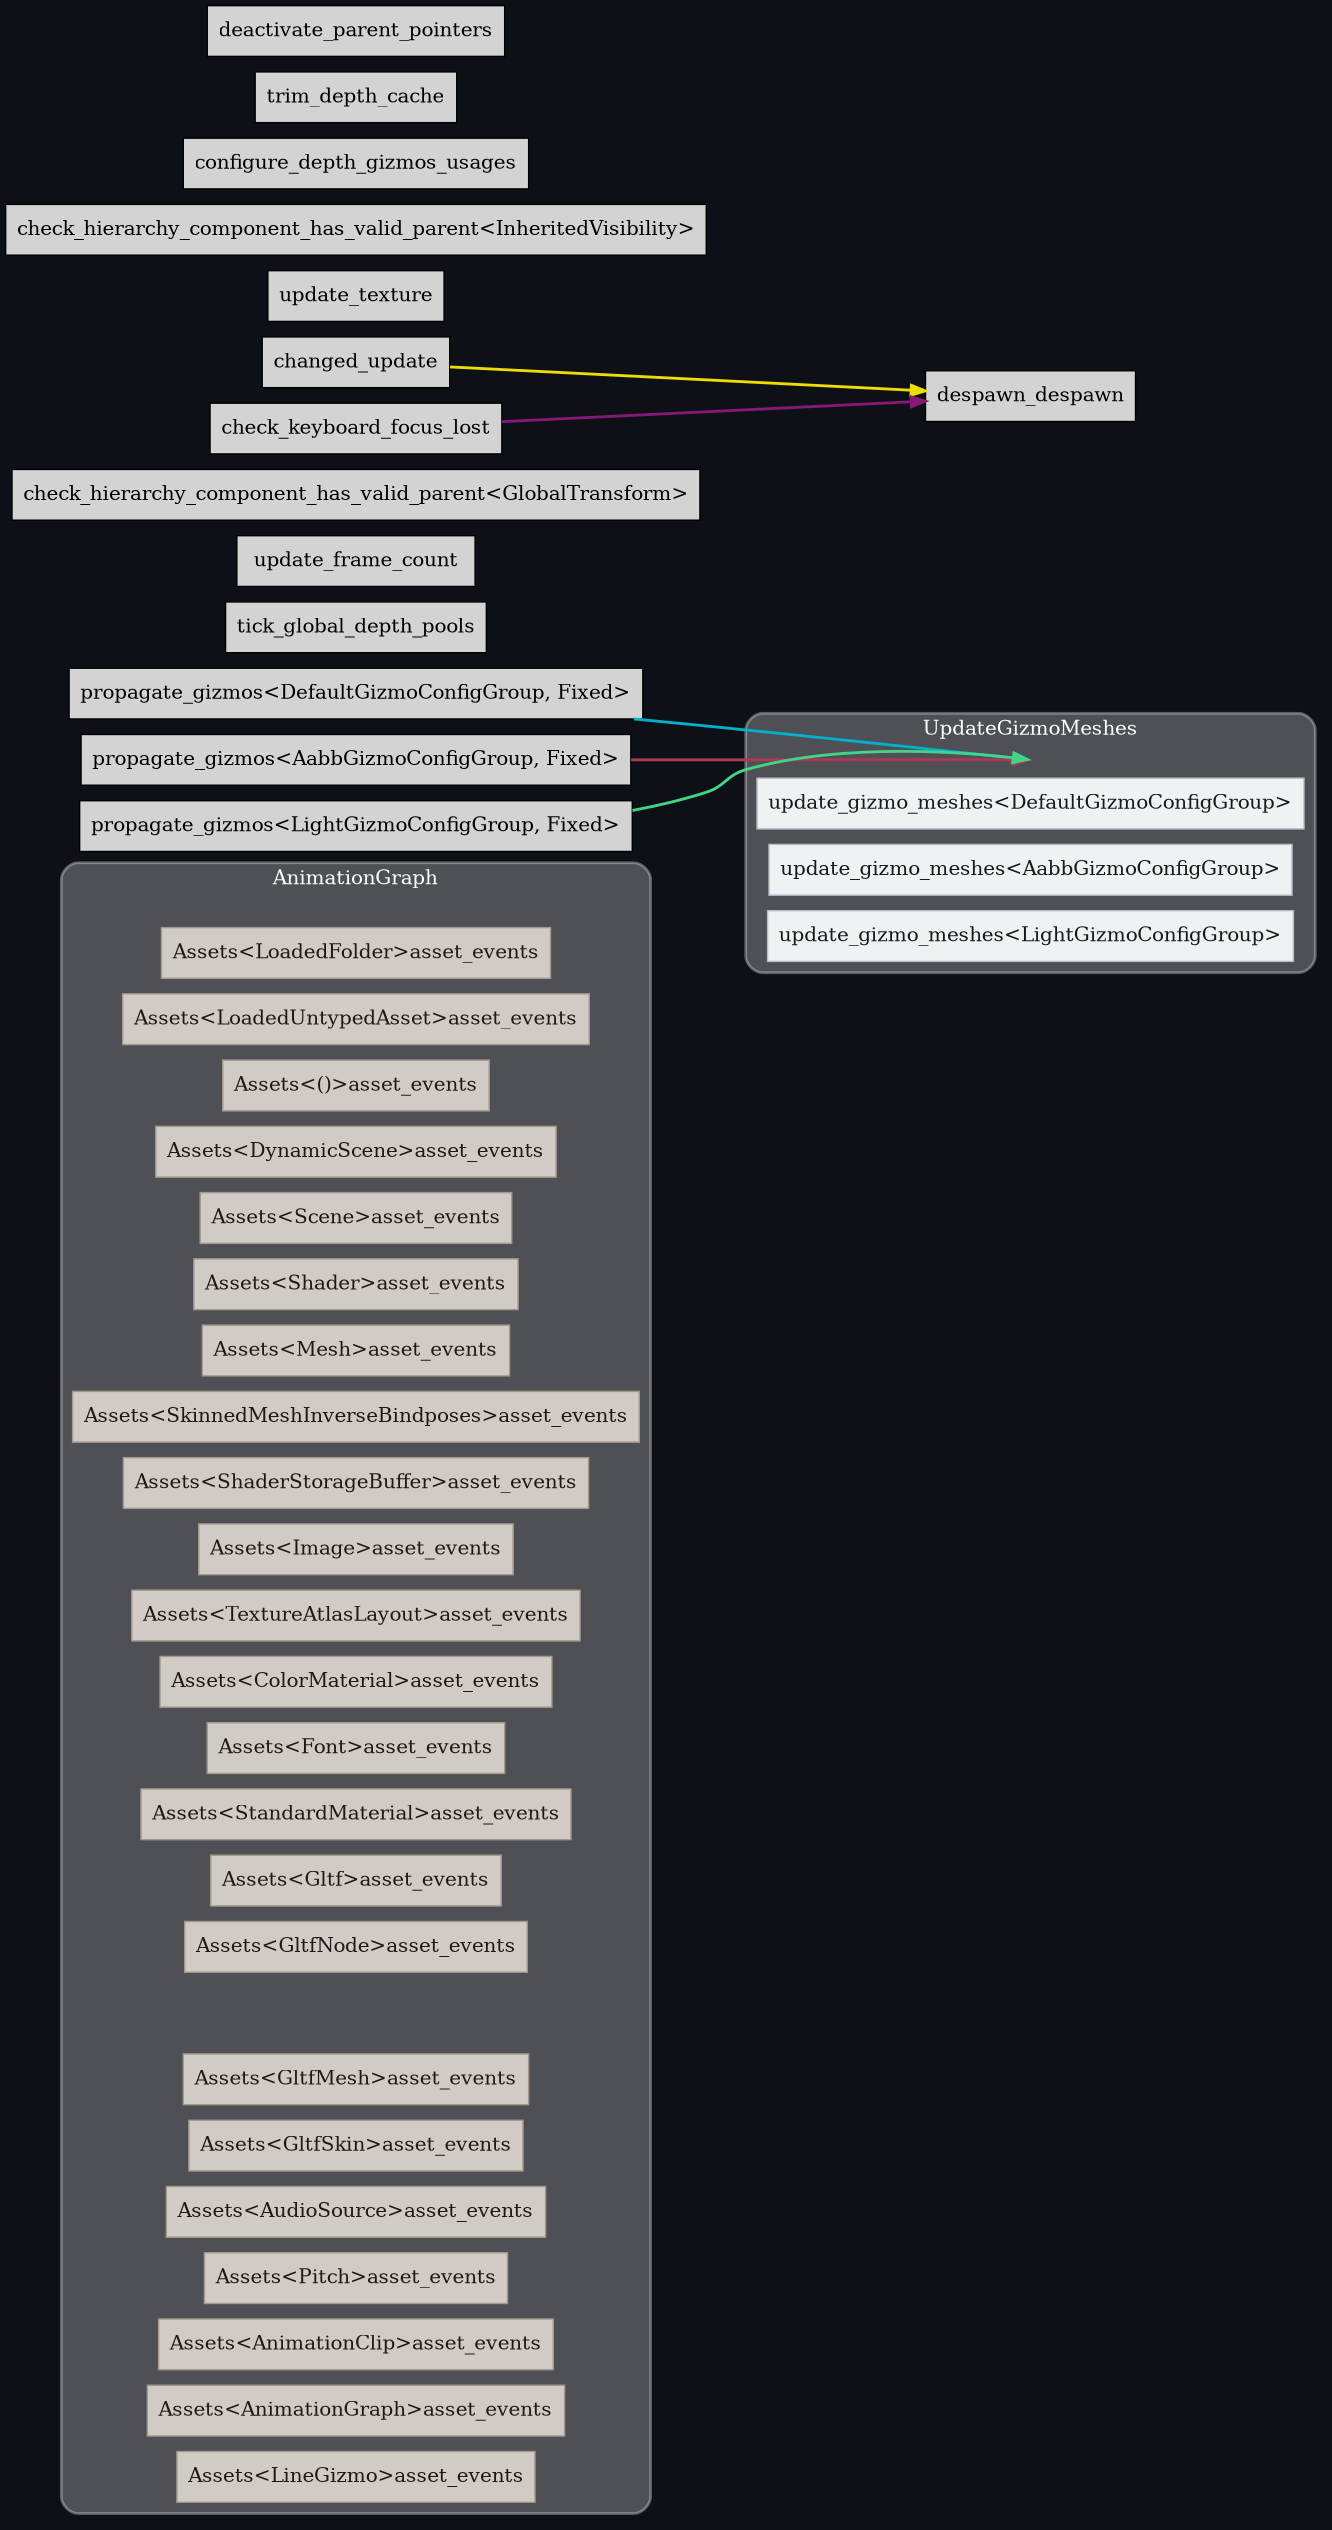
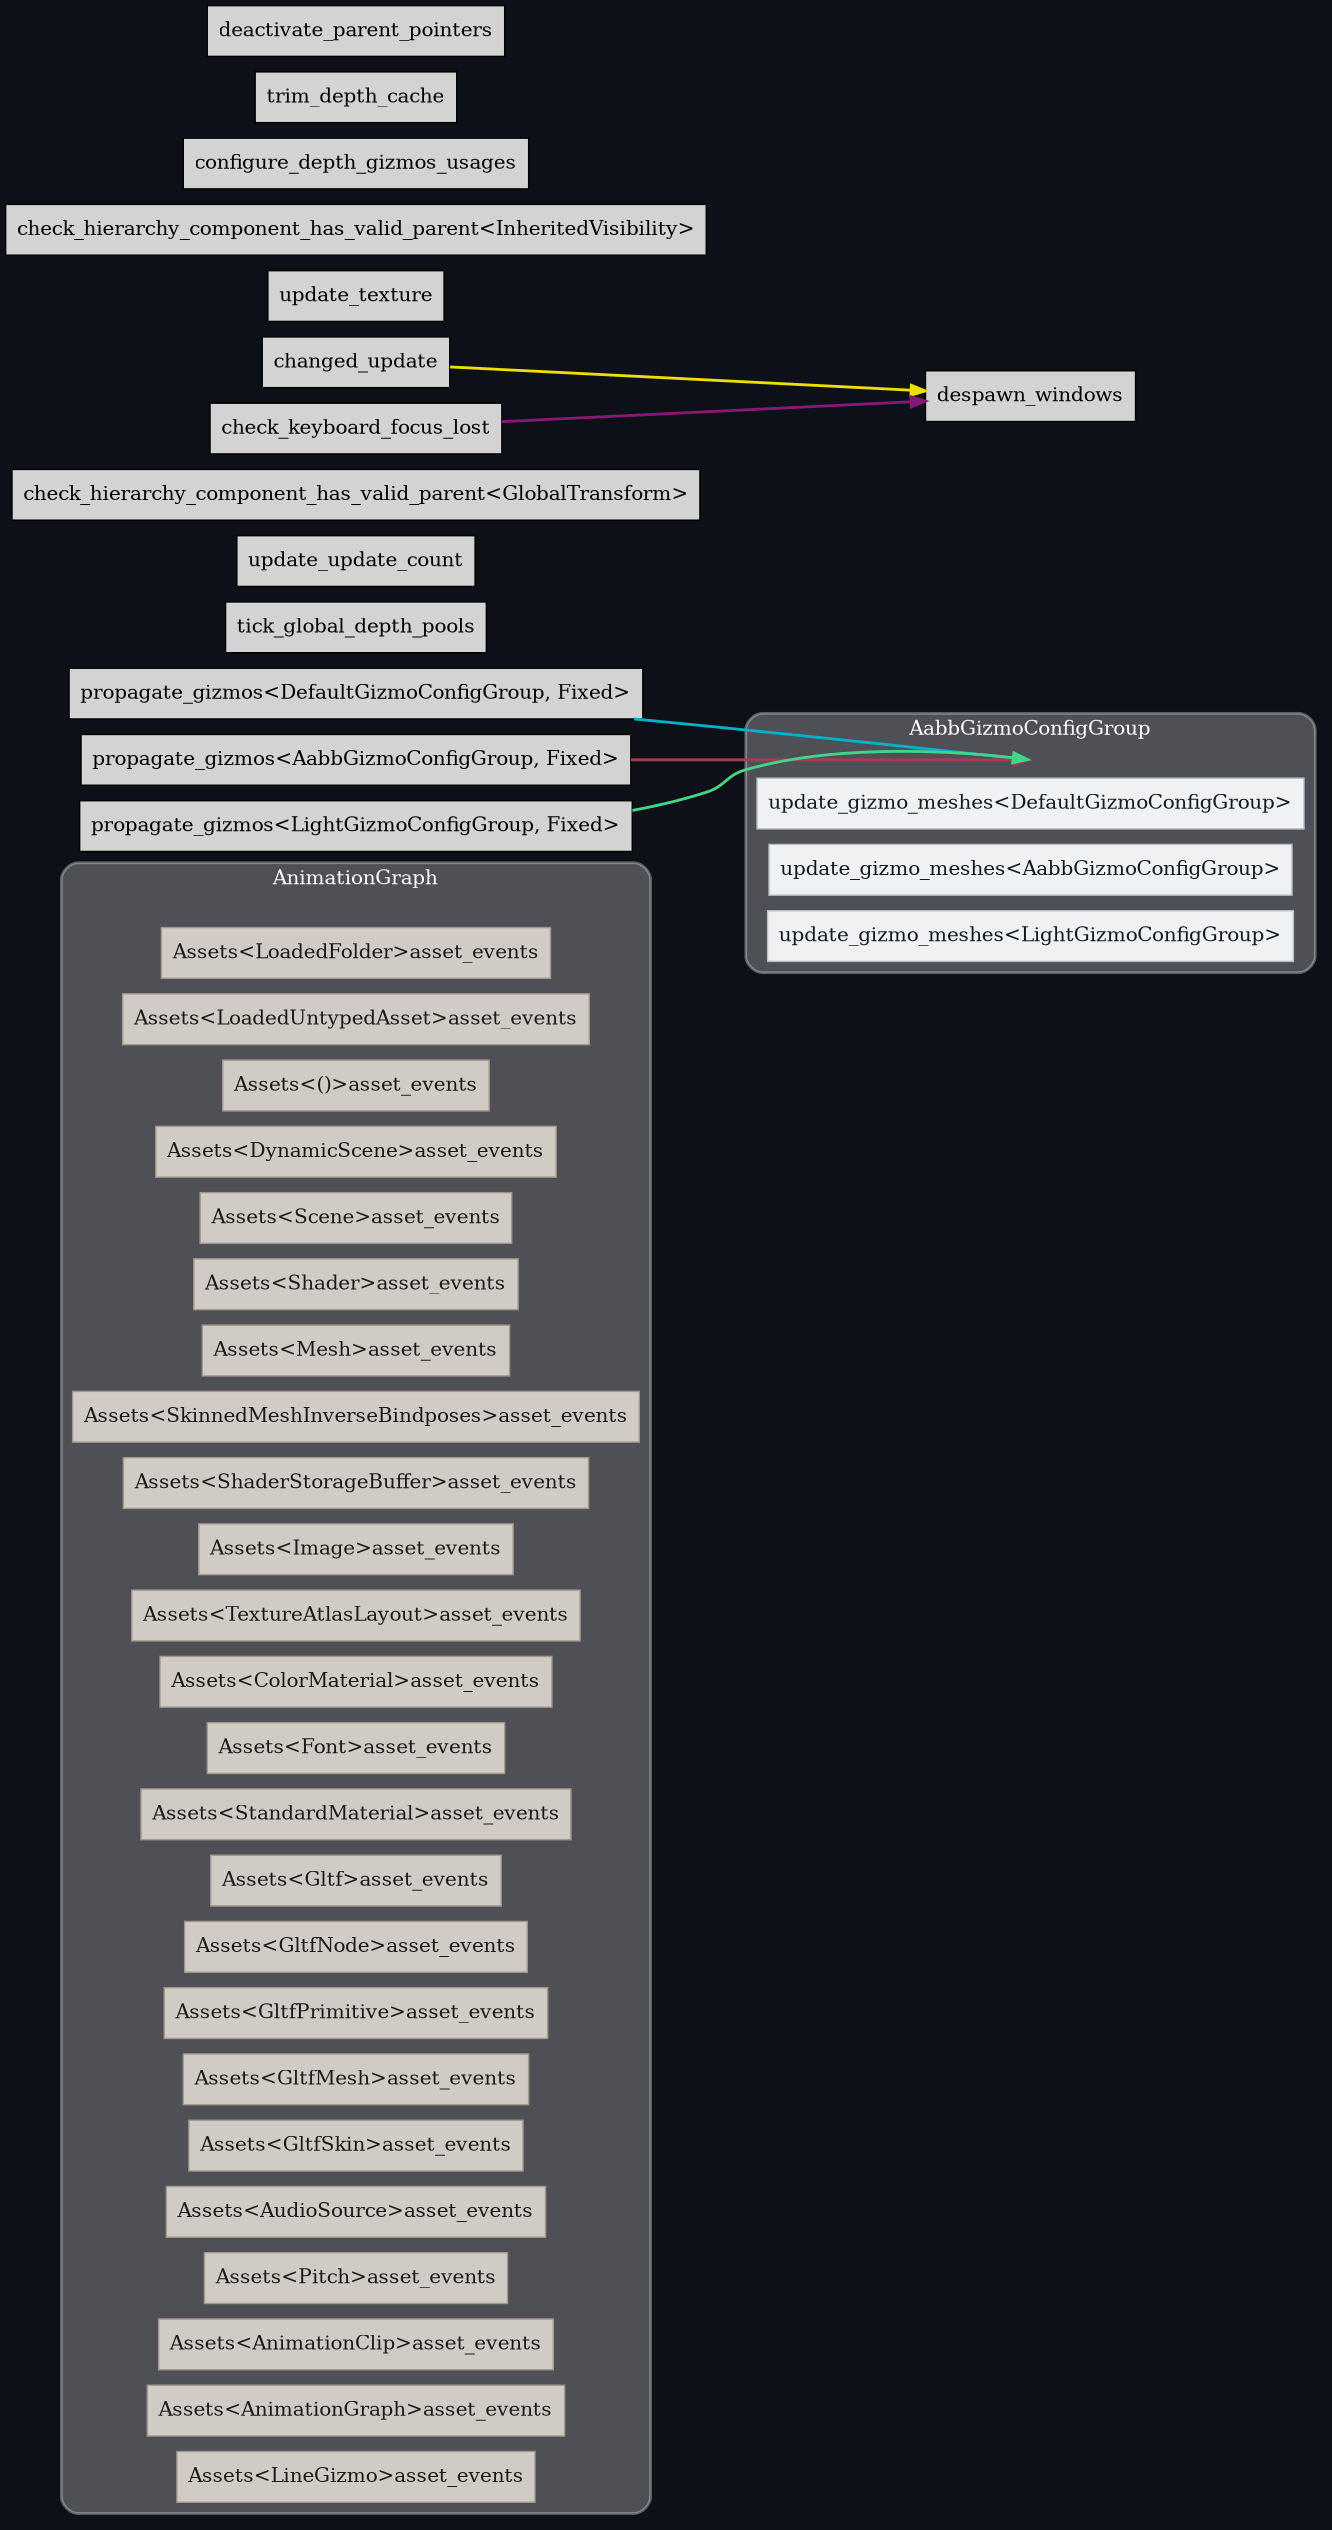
node "despawn_despawn": label "despawn_despawn" -> "despawn_windows"
node "update_frame_count": label "update_frame_count" -> "update_update_count"
cluster "UpdateGizmoMeshes": label "UpdateGizmoMeshes" -> "AabbGizmoConfigGroup"
node "Assets<GltfPrimitive>asset_events": added
